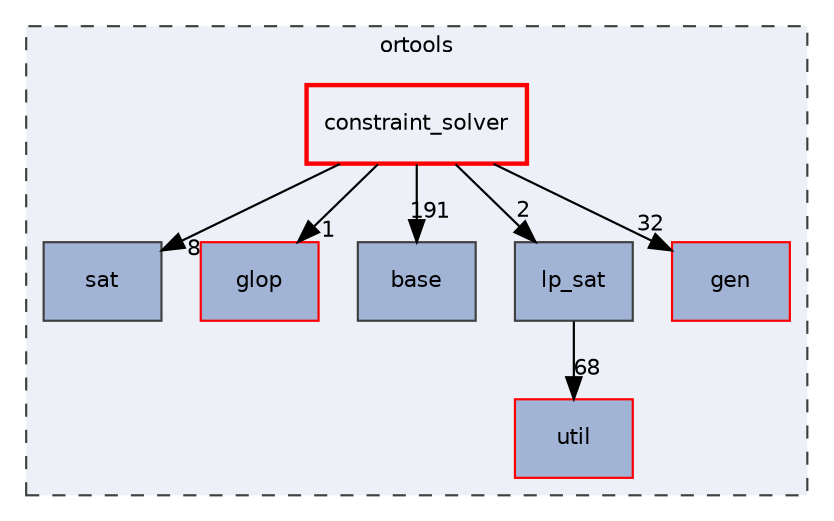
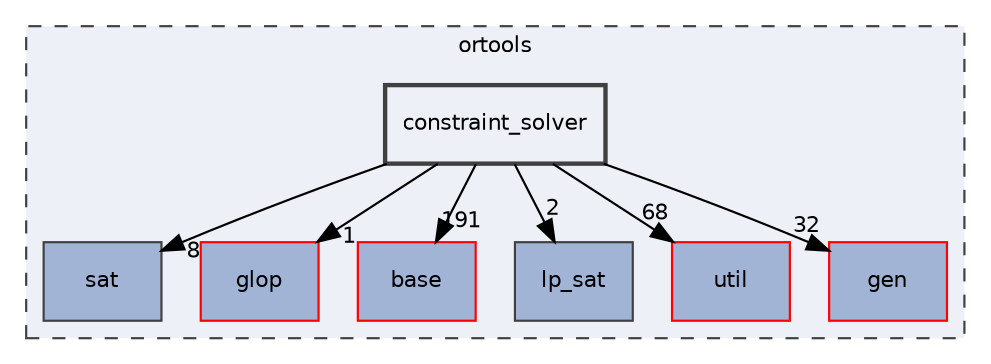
node "constraint_solver": color red -> grey25
node "base": color grey25 -> red
edge "lp_sat" -> "util": now "constraint_solver" -> "util"
